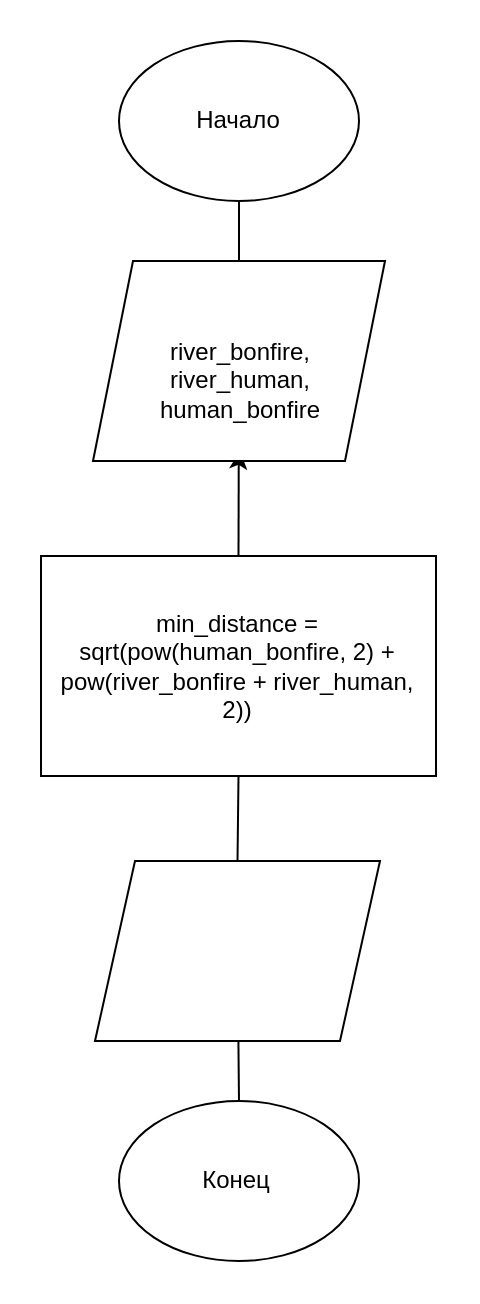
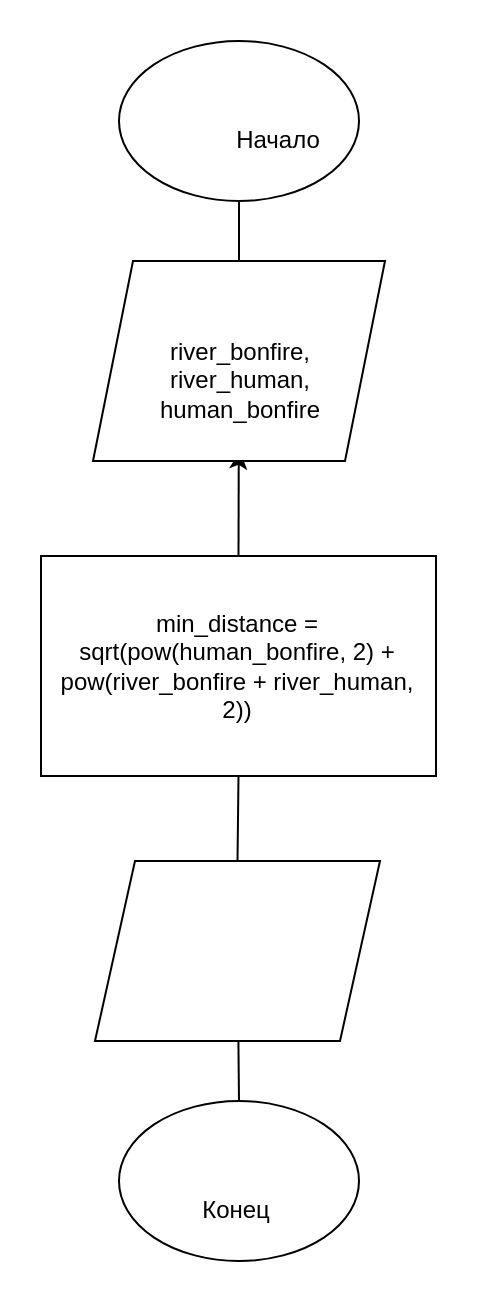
node "Начало": moved (239, 121) -> (279, 141)
node "Конец": moved (238, 1181) -> (238, 1211)
